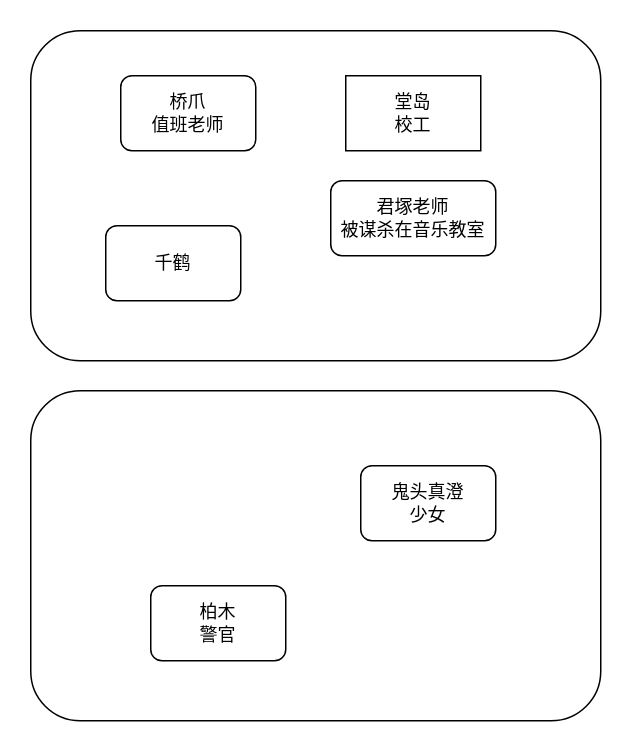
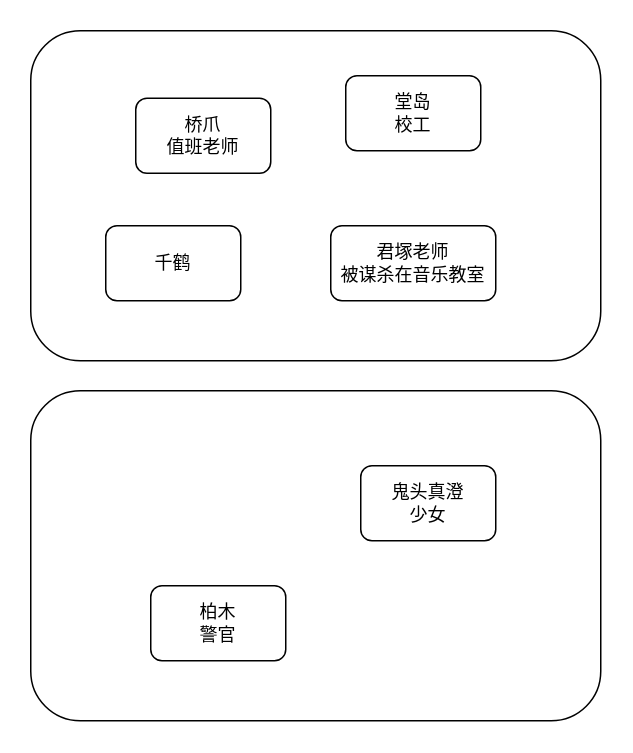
node "桥爪 值班老师": moved (188, 113) -> (203, 136)
node "堂岛 校工": shape rectangle -> rounded rectangle
node "君塚老师 被谋杀在音乐教室": moved (413, 218) -> (413, 263)
